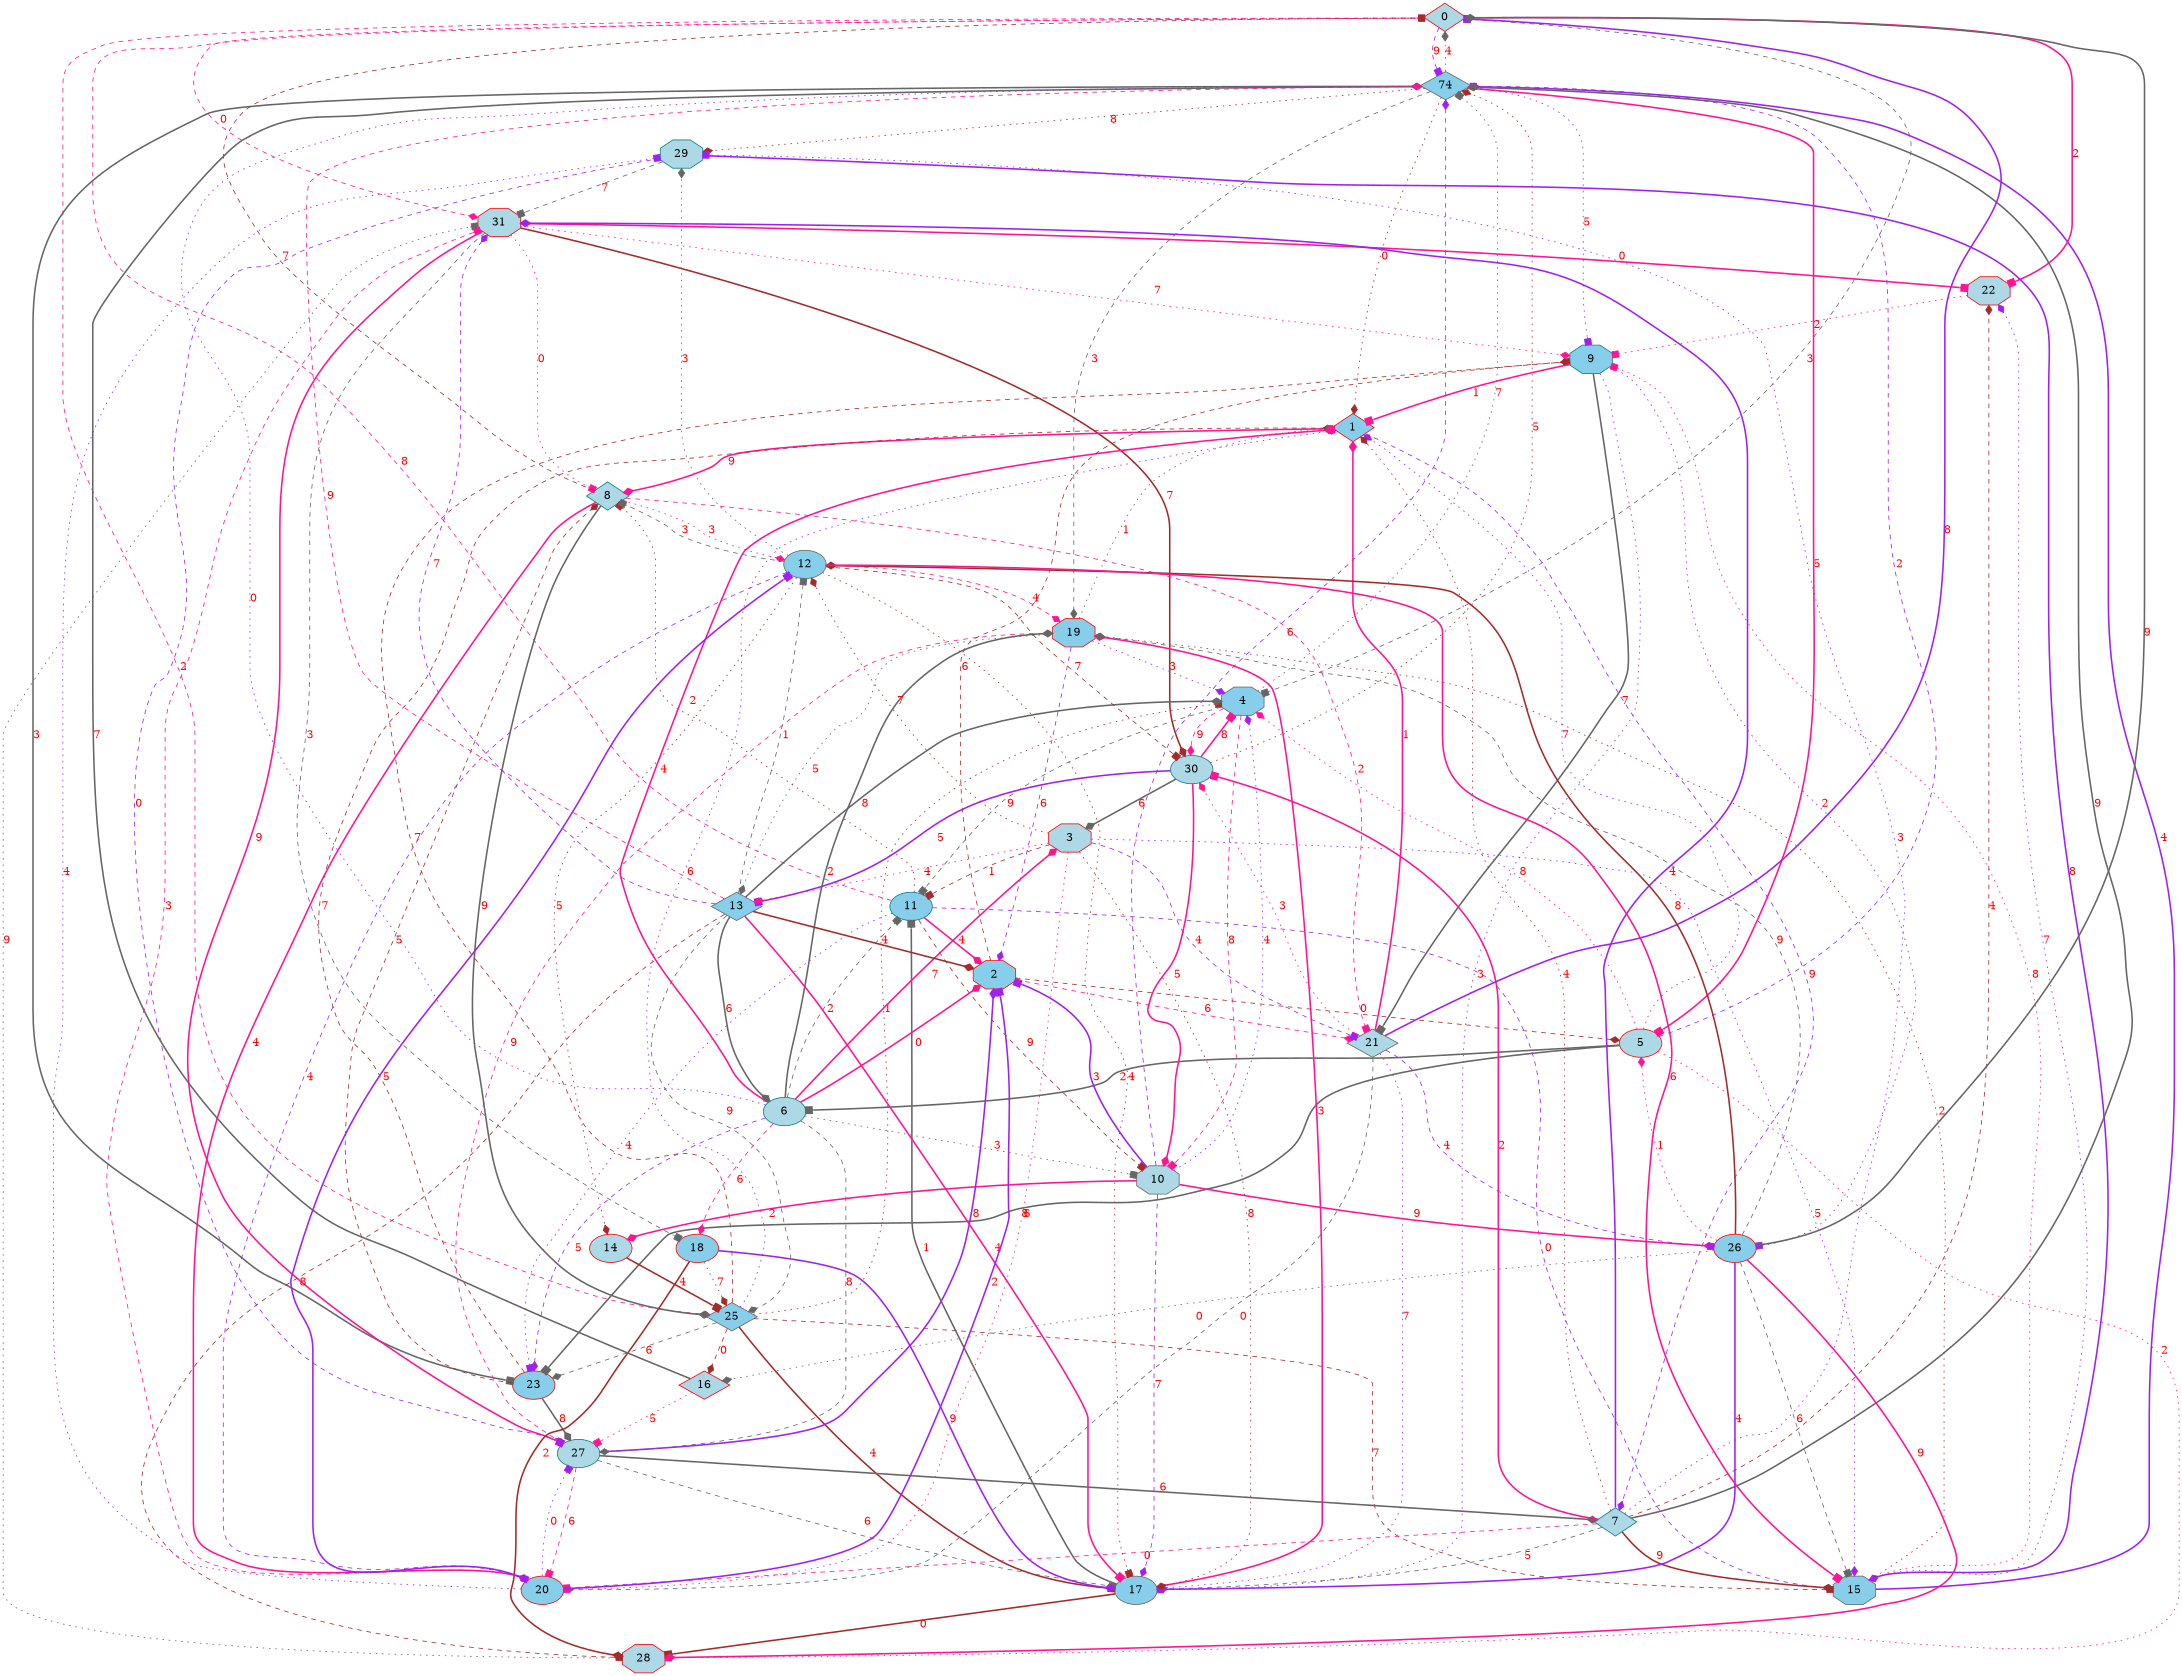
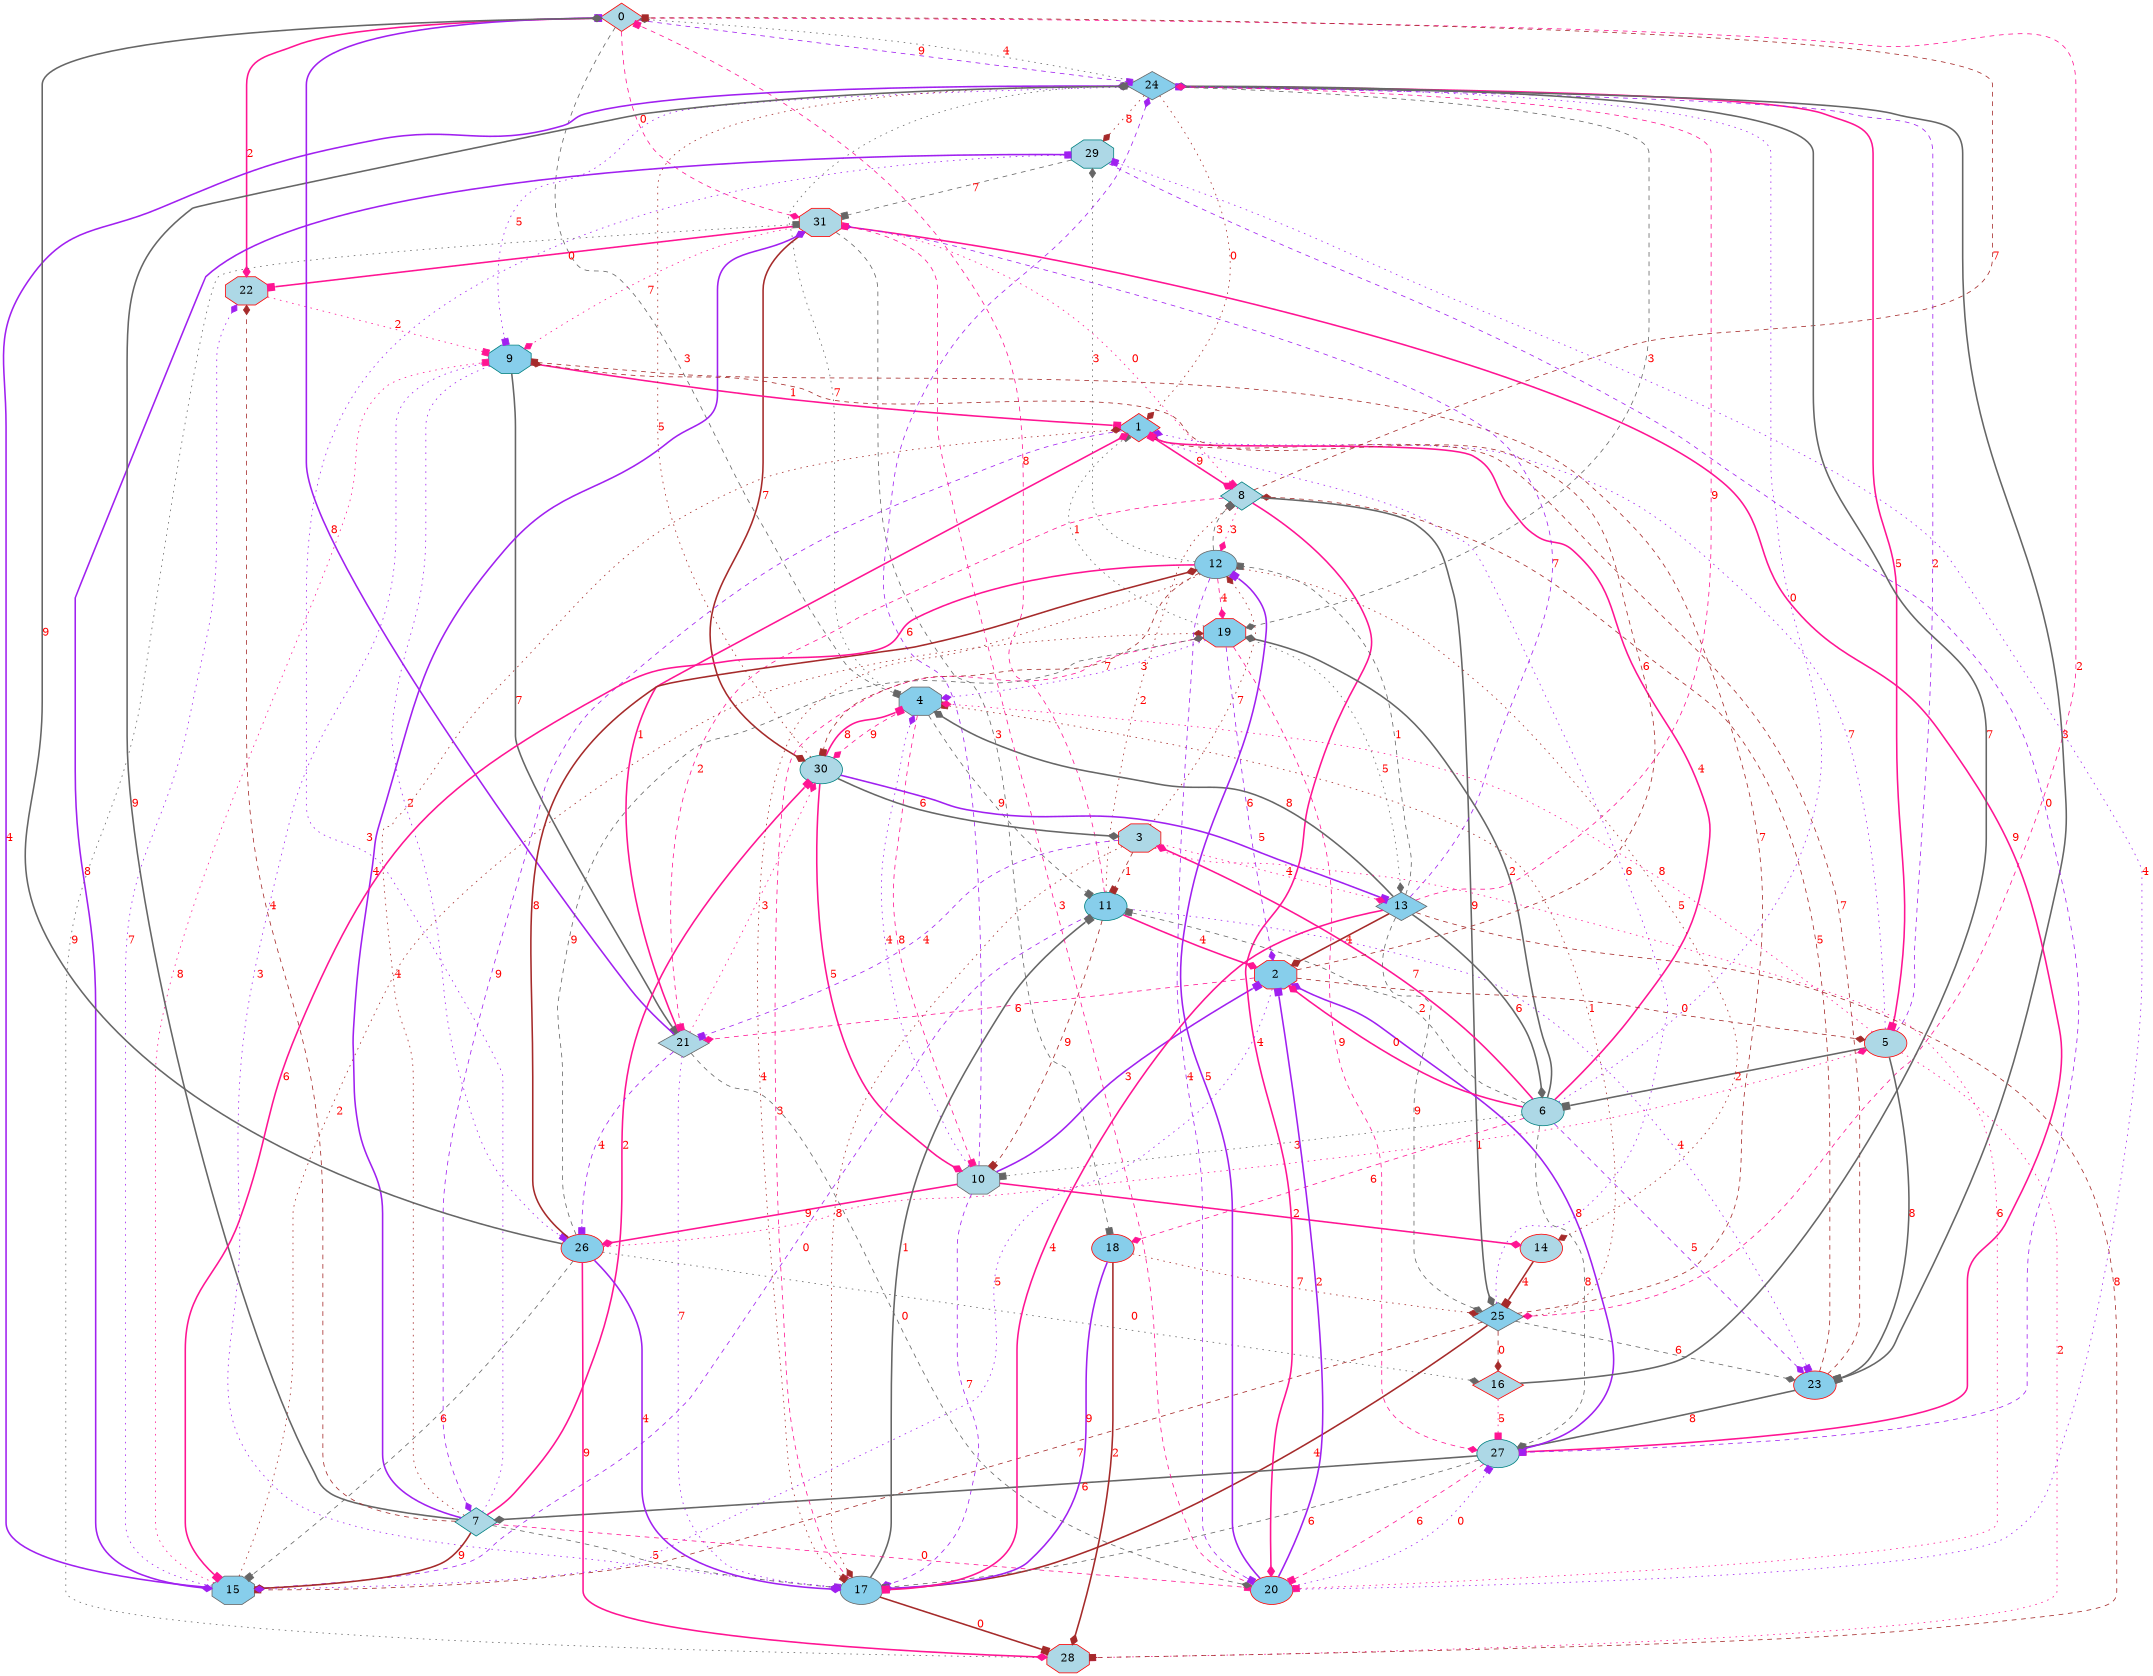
edge "0" -> "22": arrowhead box -> diamond
node "74": label "74" -> "24"
edge "3" -> "15": now "2" -> "15"
edge "17" -> "19": style bold -> dashed
